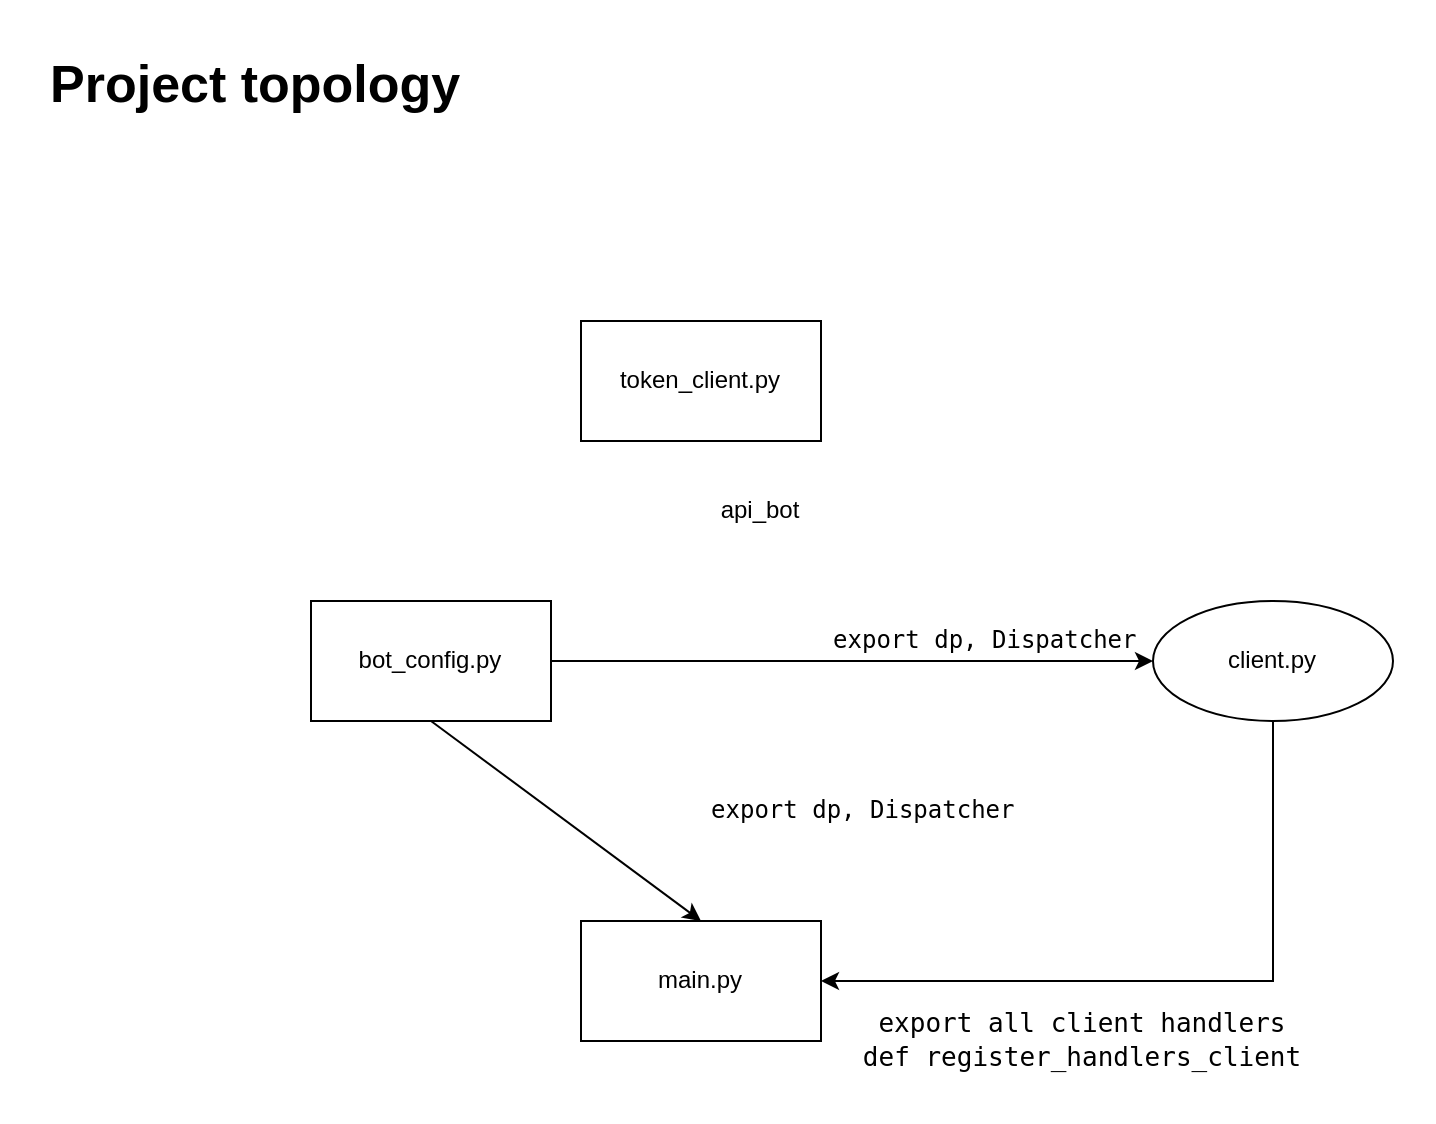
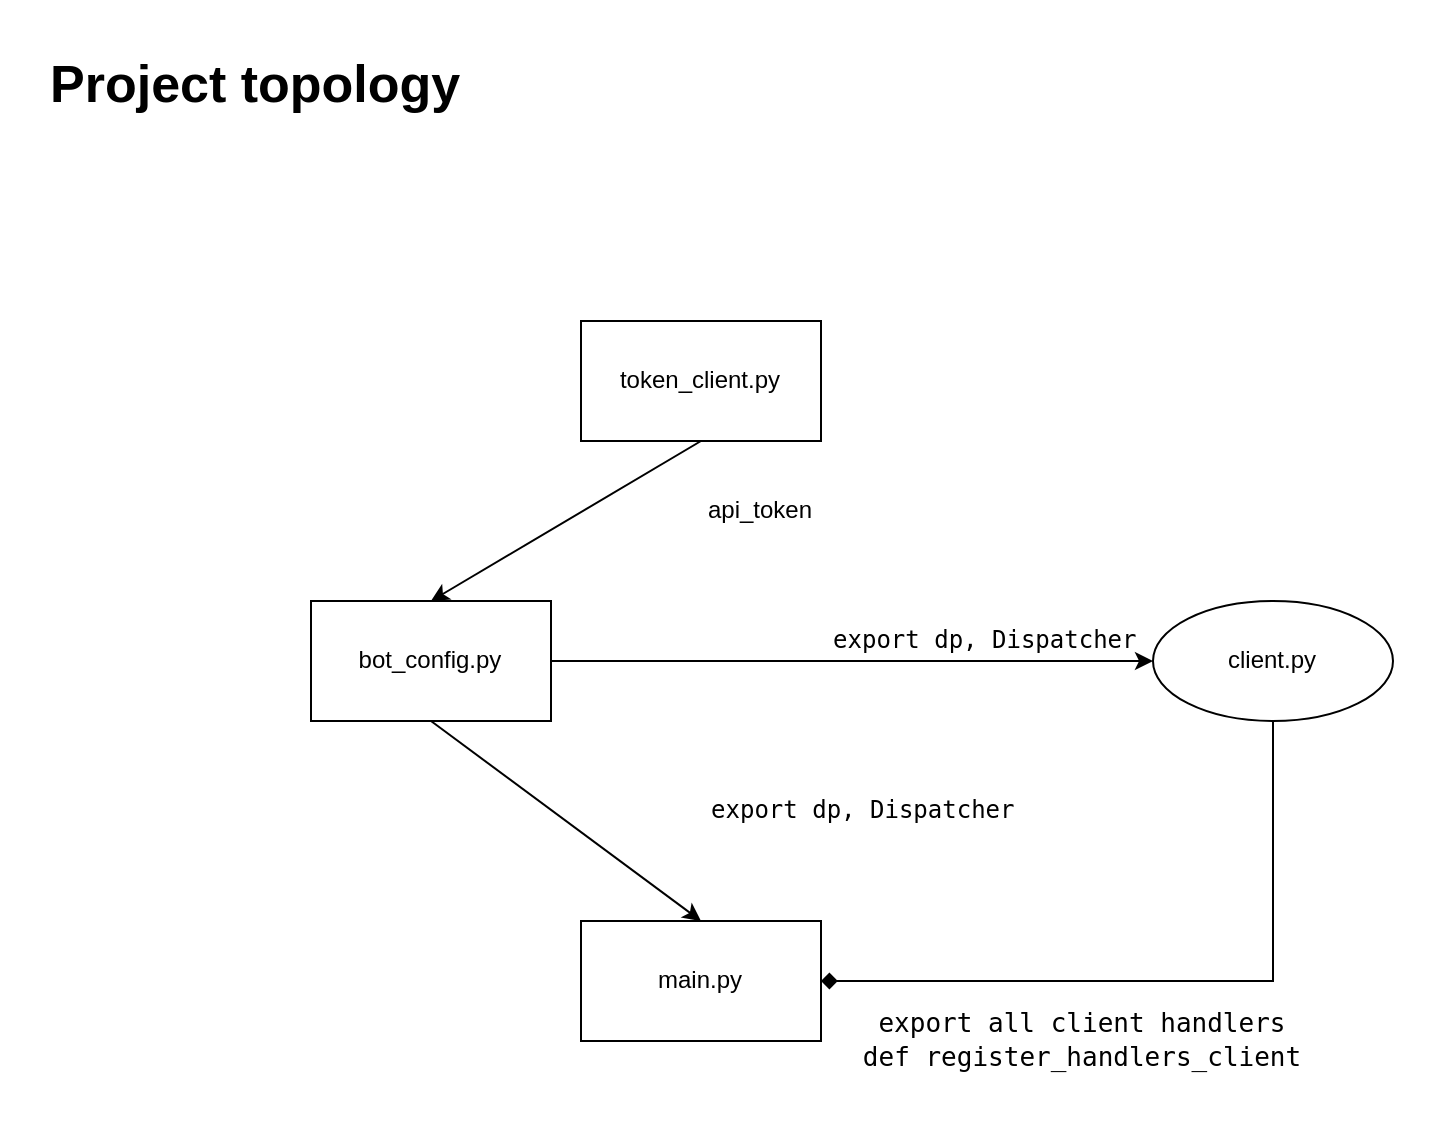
node "api_bot": label "api_bot" -> "api_token"
edge "token_client.py" -> "bot_config.py": added
edge "client.py" -> "main.py": arrowhead classic -> diamond
